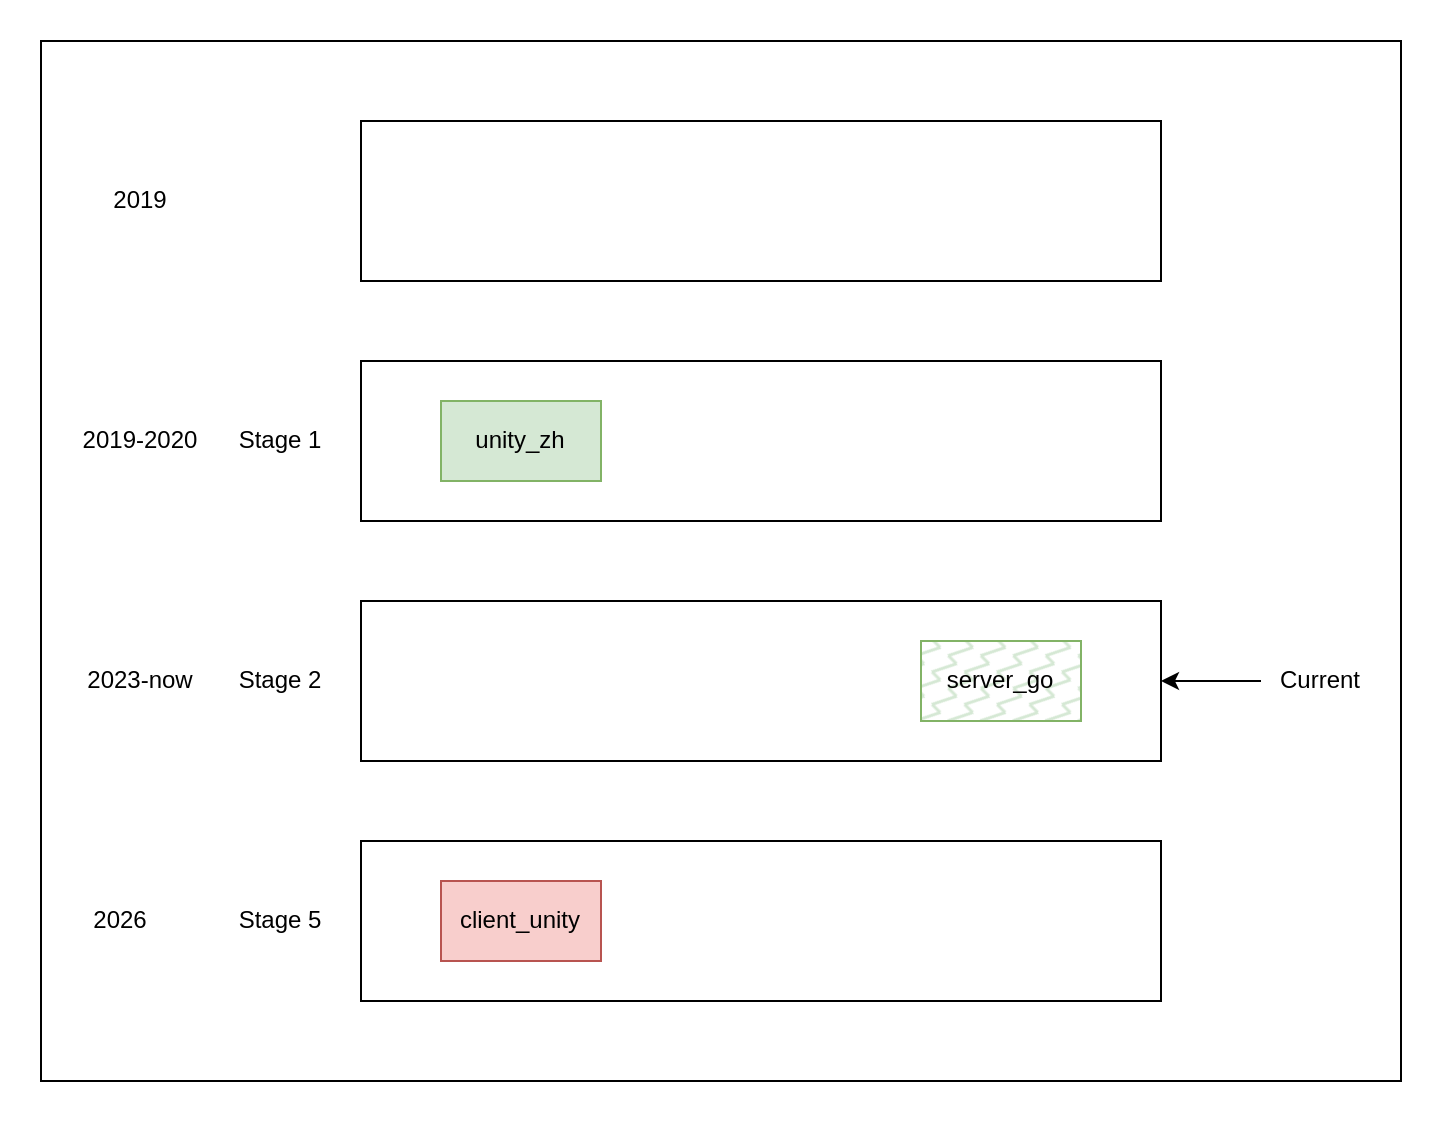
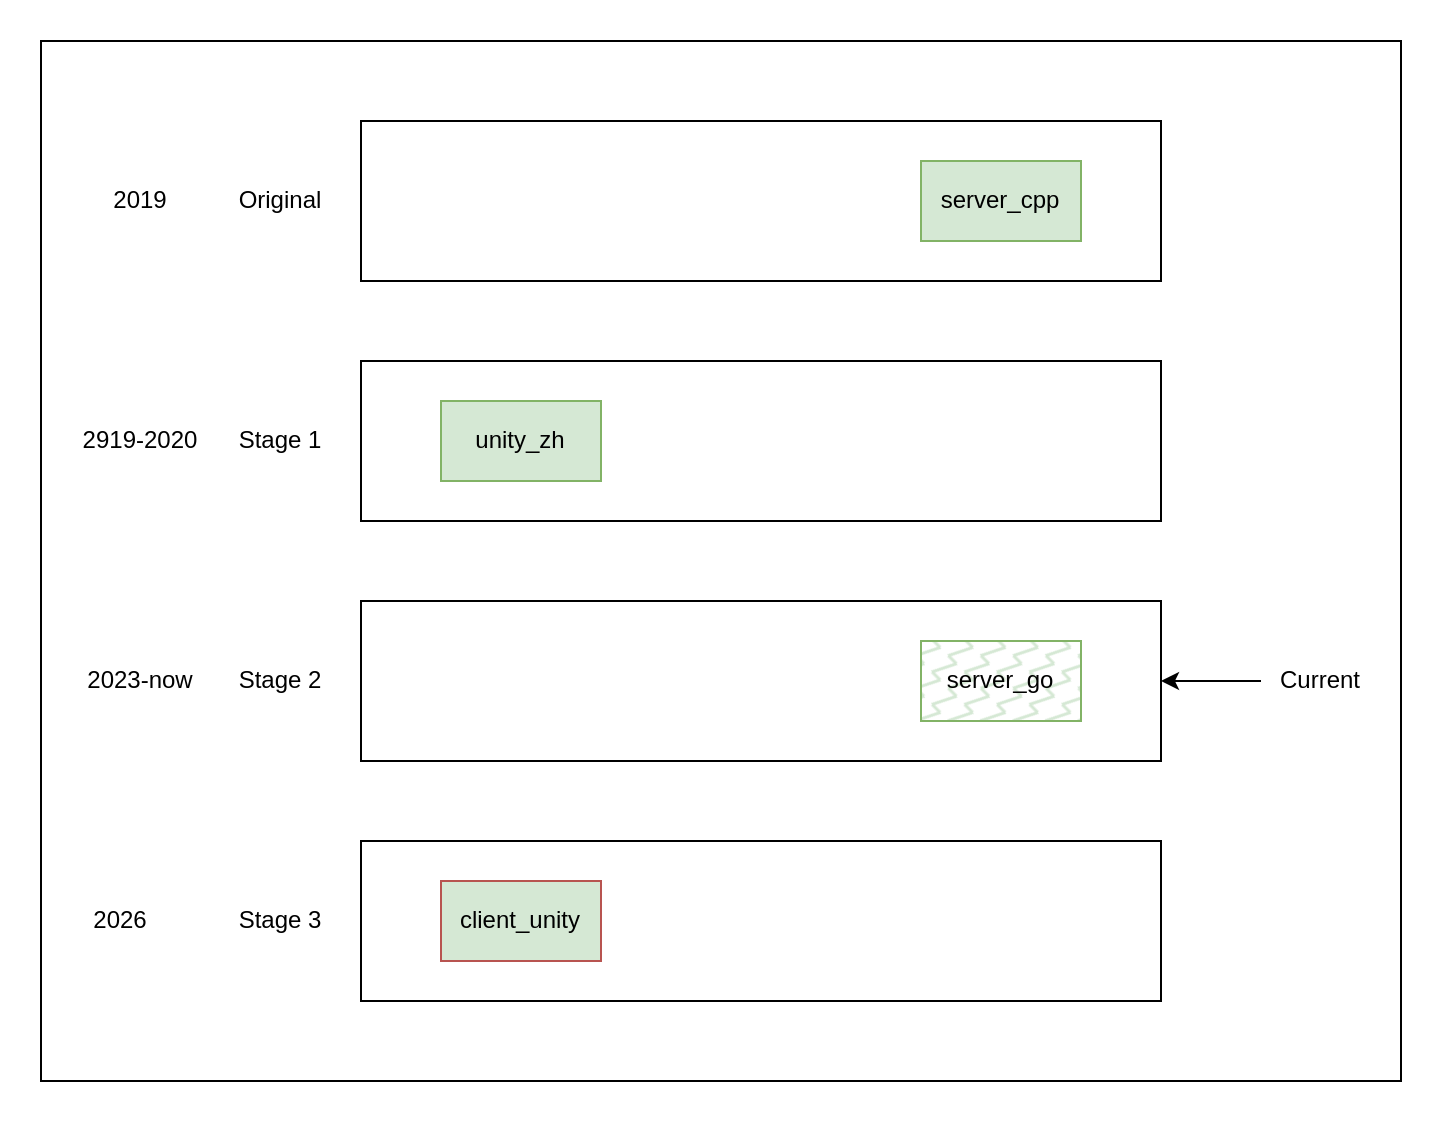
node "Original": added
node "server_cpp": added
node "2019-2020": label "2019-2020" -> "2919-2020"
node "Stage 5": label "Stage 5" -> "Stage 3"
node "client_unity": fillcolor #f8cecc -> #d5e8d4
